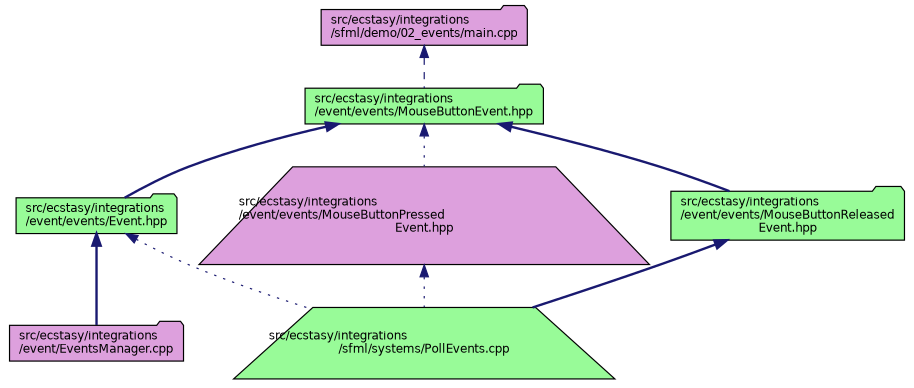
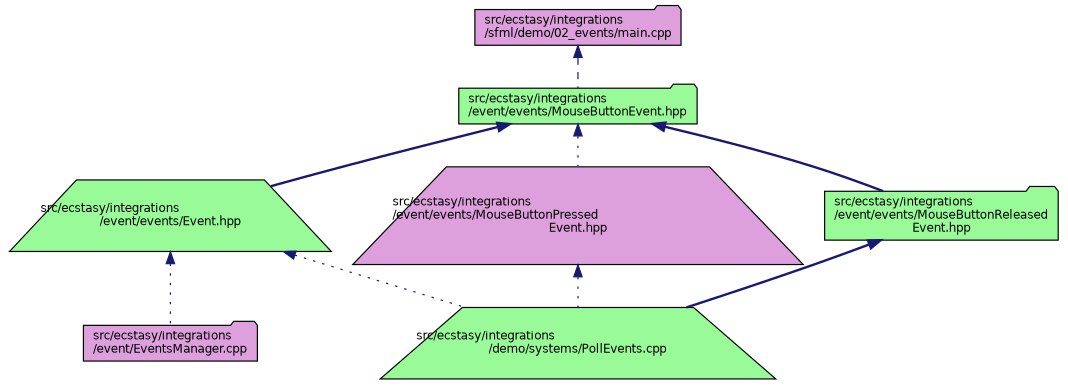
node "src/ecstasy/integrations /event/events/Event.hpp": shape folder -> trapezium
edge "src/ecstasy/integrations /event/EventsManager.cpp" -> "src/ecstasy/integrations /event/events/Event.hpp": style bold -> dotted
node "src/ecstasy/integrations /sfml/systems/PollEvents.cpp": label "src/ecstasy/integrations /sfml/systems/PollEvents.cpp" -> "src/ecstasy/integrations /demo/systems/PollEvents.cpp"
